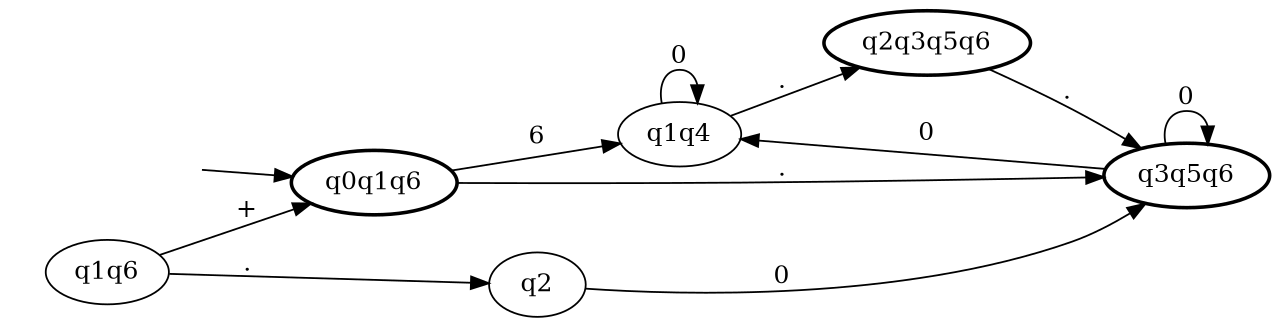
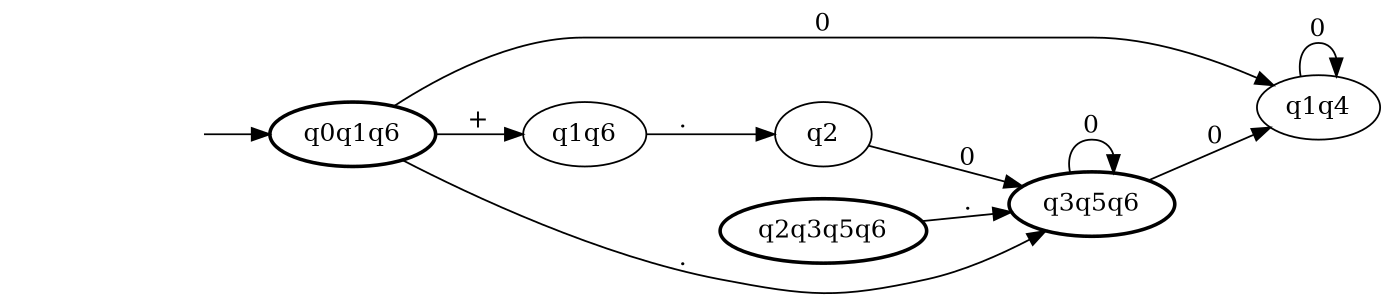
edge "q1q4" -> "q2q3q5q6": removed, label "."
edge "q0q1q6" -> "q1q4": label "6" -> "0"
edge "q1q6" -> "q0q1q6": reversed
